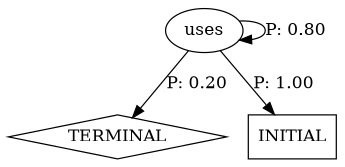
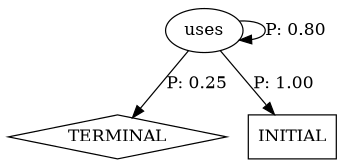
edge "uses" -> "TERMINAL": label "P: 0.20" -> "P: 0.25"
